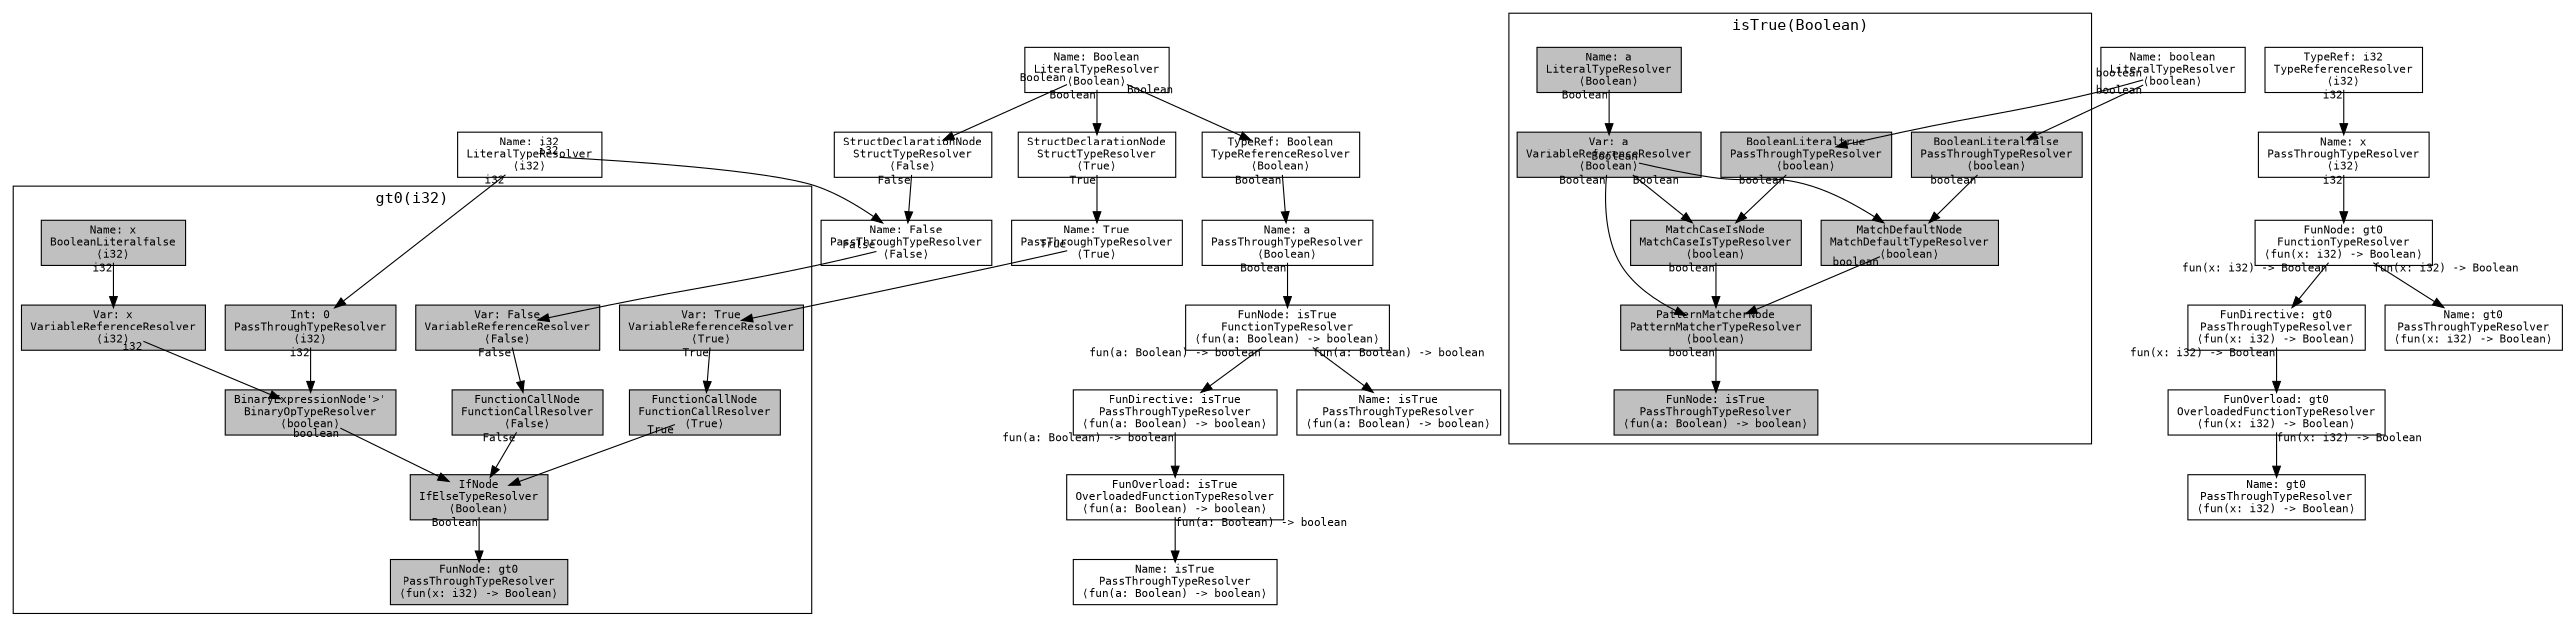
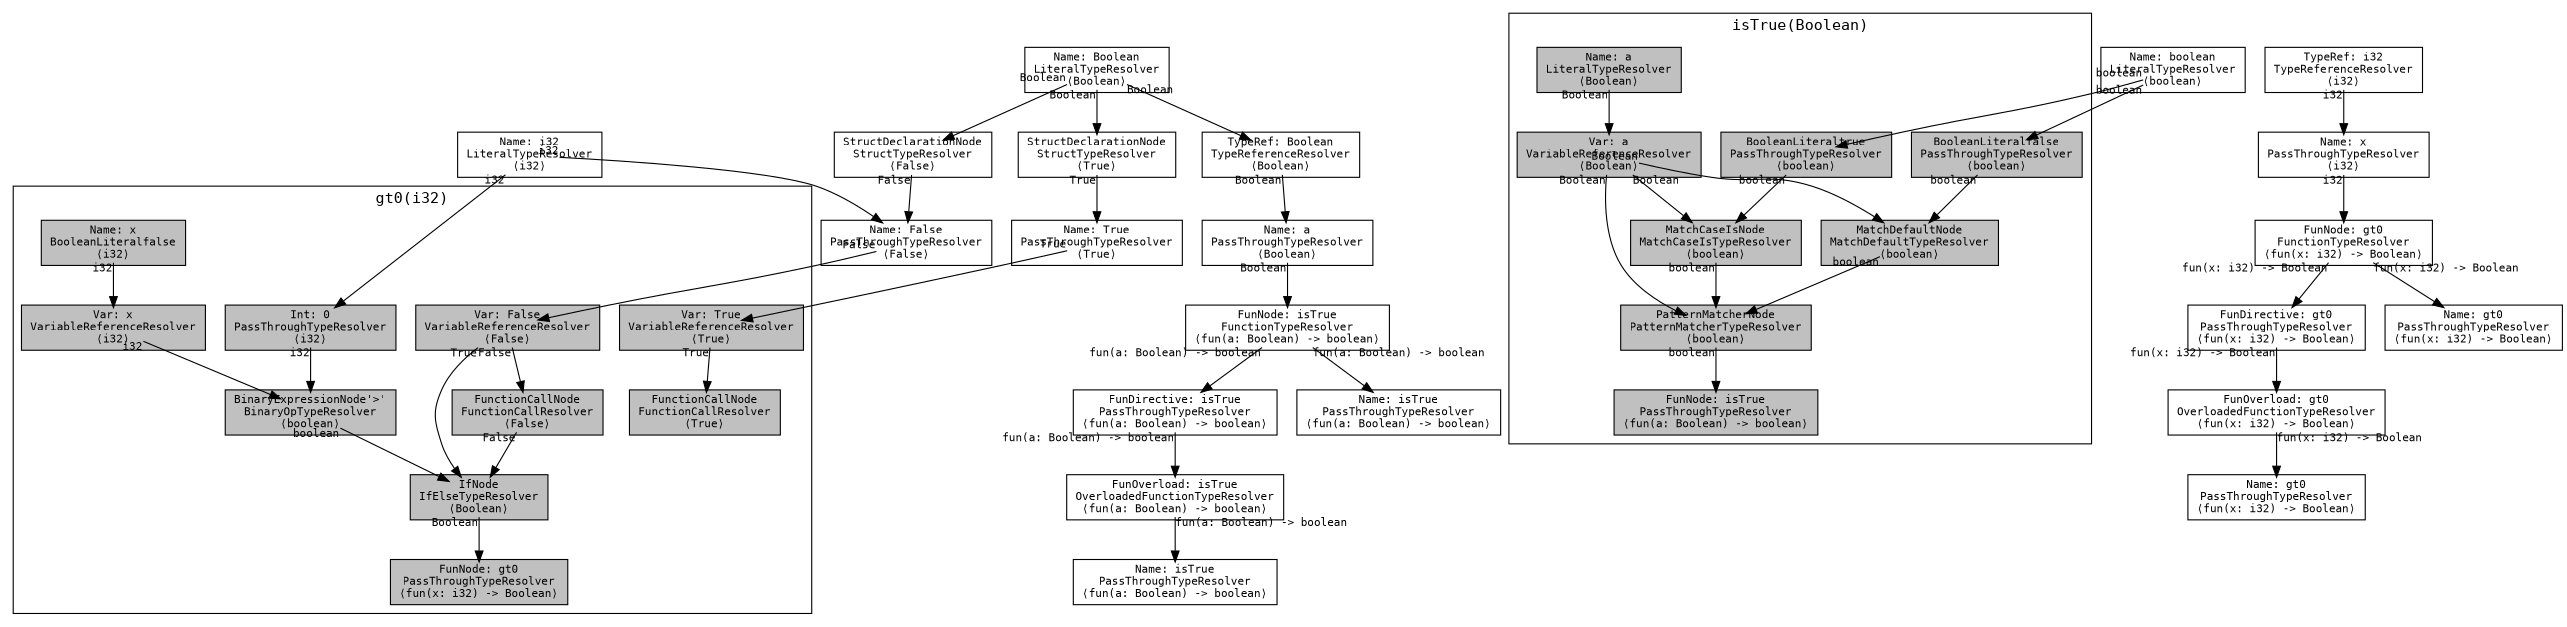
edge "FunctionCallNode FunctionCallResolver ⟨True⟩" -> "IfNode IfElseTypeResolver ⟨Boolean⟩": now "Var: False VariableReferenceResolver ⟨False⟩" -> "IfNode IfElseTypeResolver ⟨Boolean⟩"
